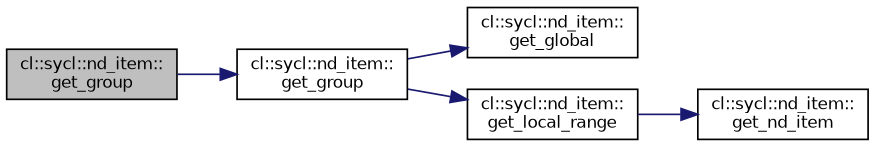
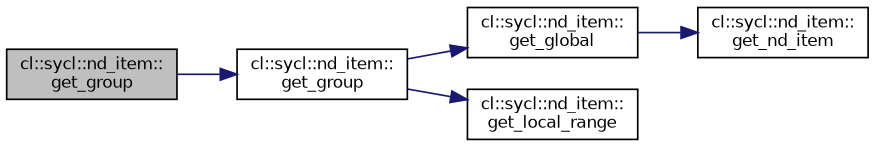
edge "cl::sycl::nd_item:: get_local_range" -> "cl::sycl::nd_item:: get_nd_item": now "cl::sycl::nd_item:: get_global" -> "cl::sycl::nd_item:: get_nd_item"
